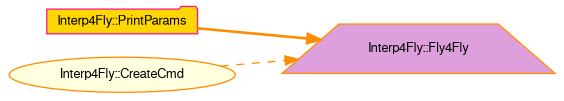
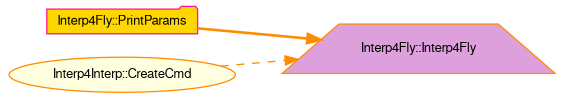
node "Interp4Fly::Fly4Fly": label "Interp4Fly::Fly4Fly" -> "Interp4Fly::Interp4Fly"
node "Interp4Fly::CreateCmd": label "Interp4Fly::CreateCmd" -> "Interp4Interp::CreateCmd"
